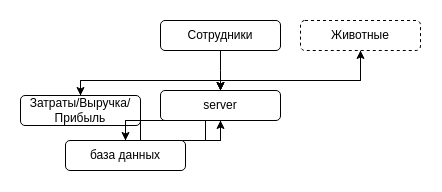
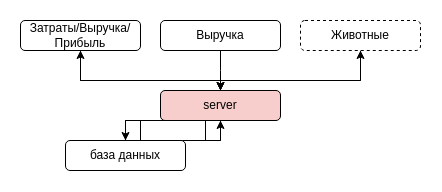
node "Сотрудники": label "Сотрудники" -> "Выручка"
node "server": fillcolor #ffffff -> #f8cecc
node "Затраты/Выручка/Прибыль": moved (81, 111) -> (81, 36)
